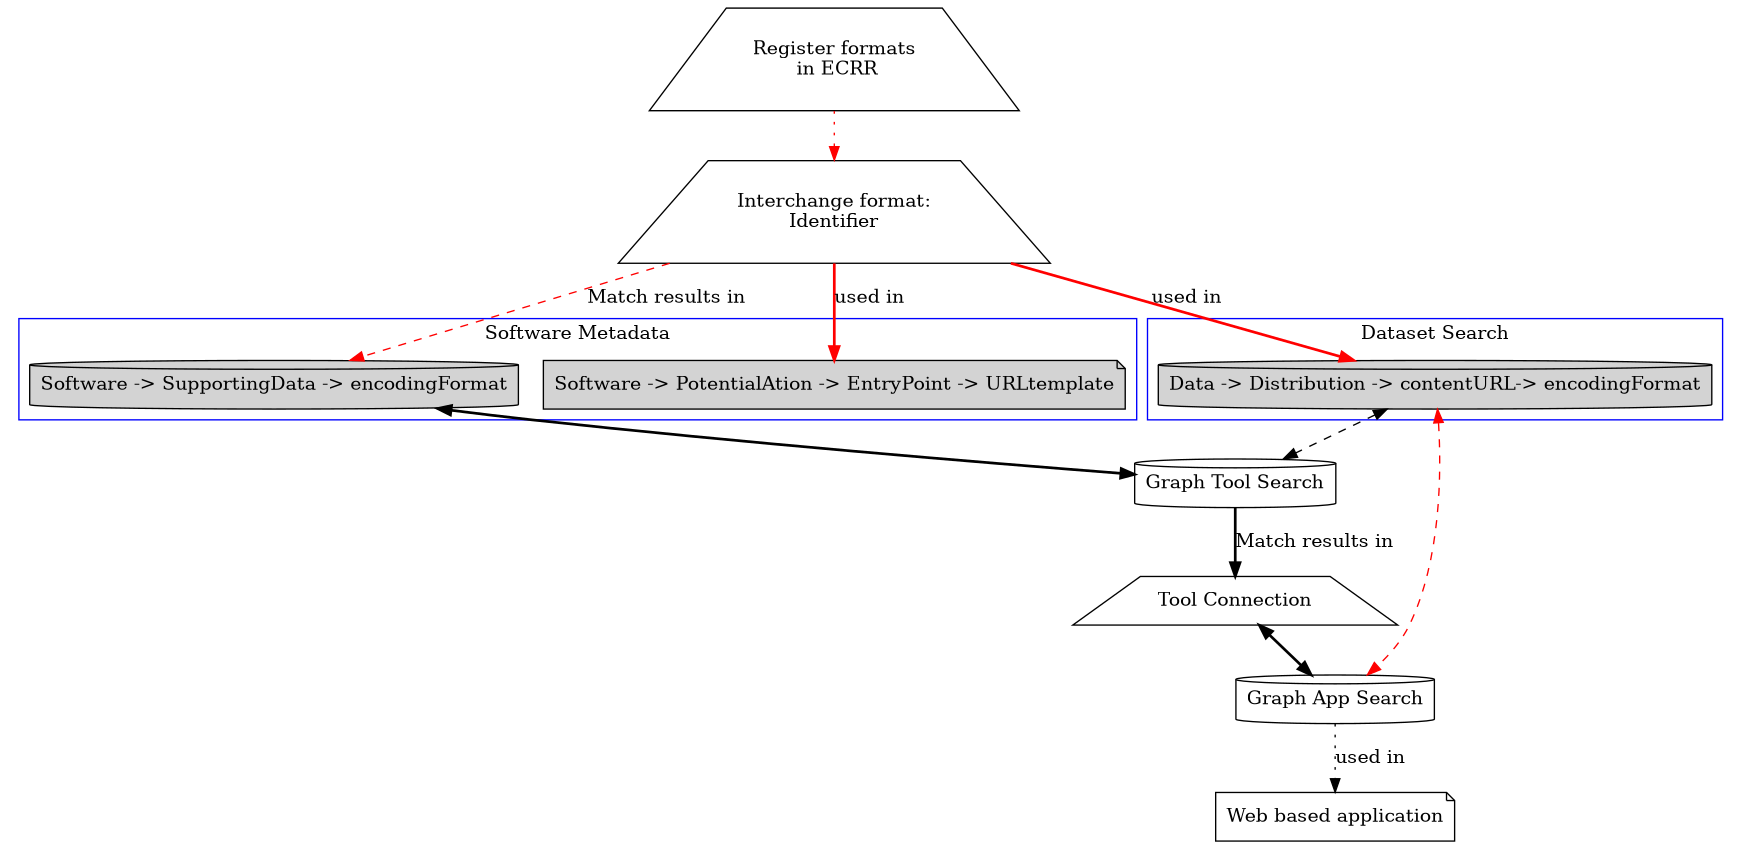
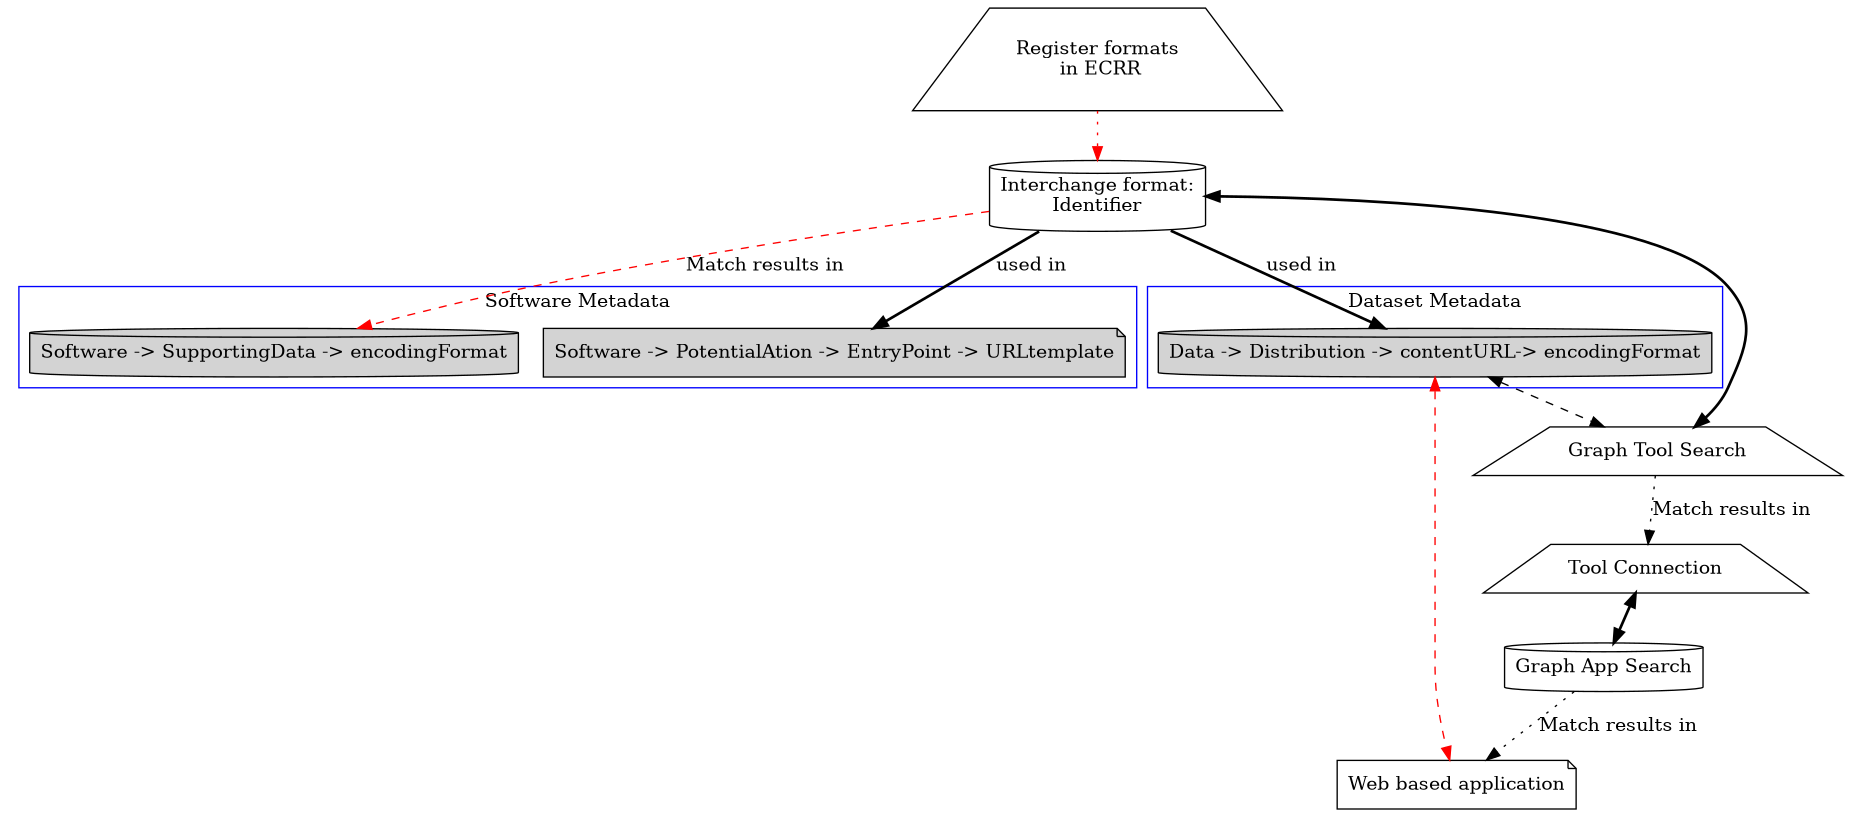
node "Interchange format: Identifier": shape trapezium -> cylinder
edge "Interchange format: Identifier" -> "Software -> PotentialAtion -> EntryPoint -> URLtemplate": color red -> black
edge "Interchange format: Identifier" -> "Data -> Distribution -> contentURL-> encodingFormat": color red -> black
cluster "Dataset Search": label "Dataset Search" -> "Dataset Metadata"
edge "Software -> SupportingData -> encodingFormat" -- "Graph Tool Search": now "Interchange format: Identifier" -- "Graph Tool Search"
node "Graph Tool Search": shape cylinder -> trapezium
edge "Graph Tool Search" -> "Tool Connection": style bold -> dotted
edge "Data -> Distribution -> contentURL-> encodingFormat" -- "Graph App Search": now "Data -> Distribution -> contentURL-> encodingFormat" -- "Web based application"
edge "Graph App Search" -> "Web based application": label "used in" -> "Match results in"
